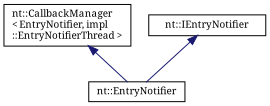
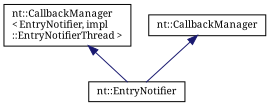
node "nt::IEntryNotifier": label "nt::IEntryNotifier" -> "nt::CallbackManager"
